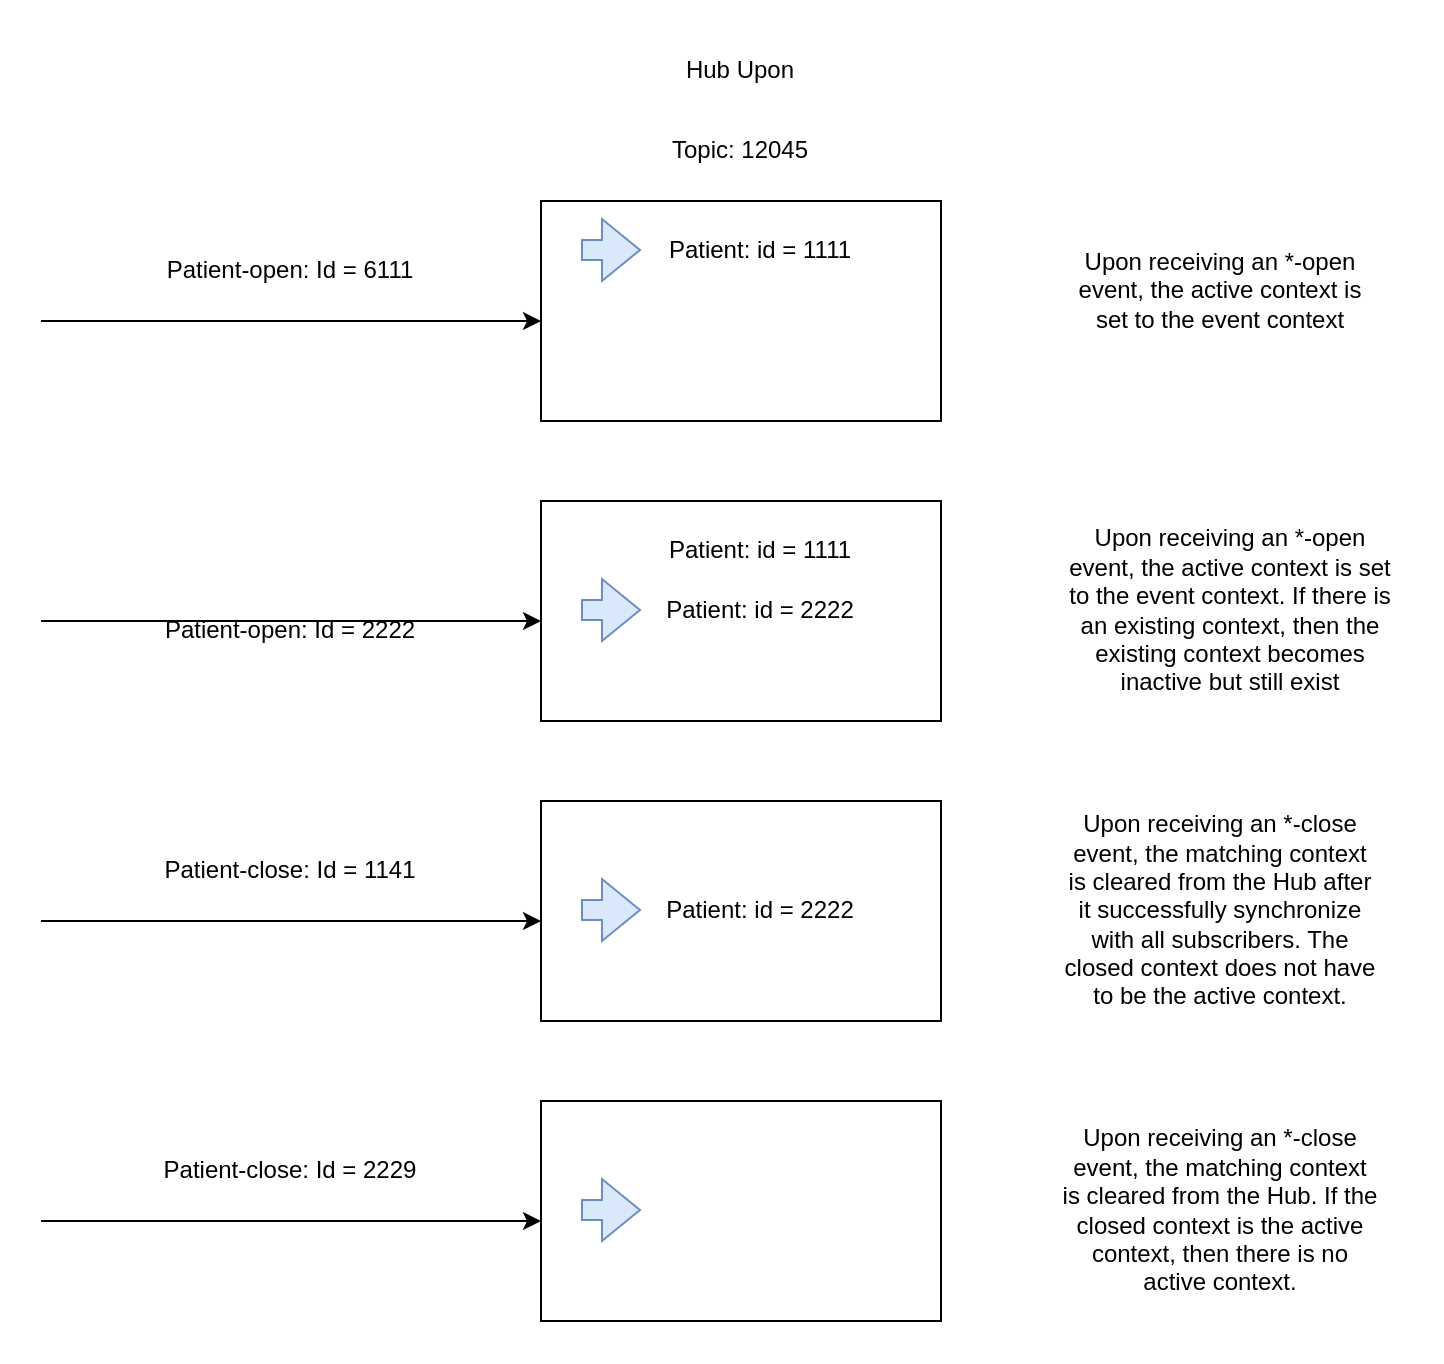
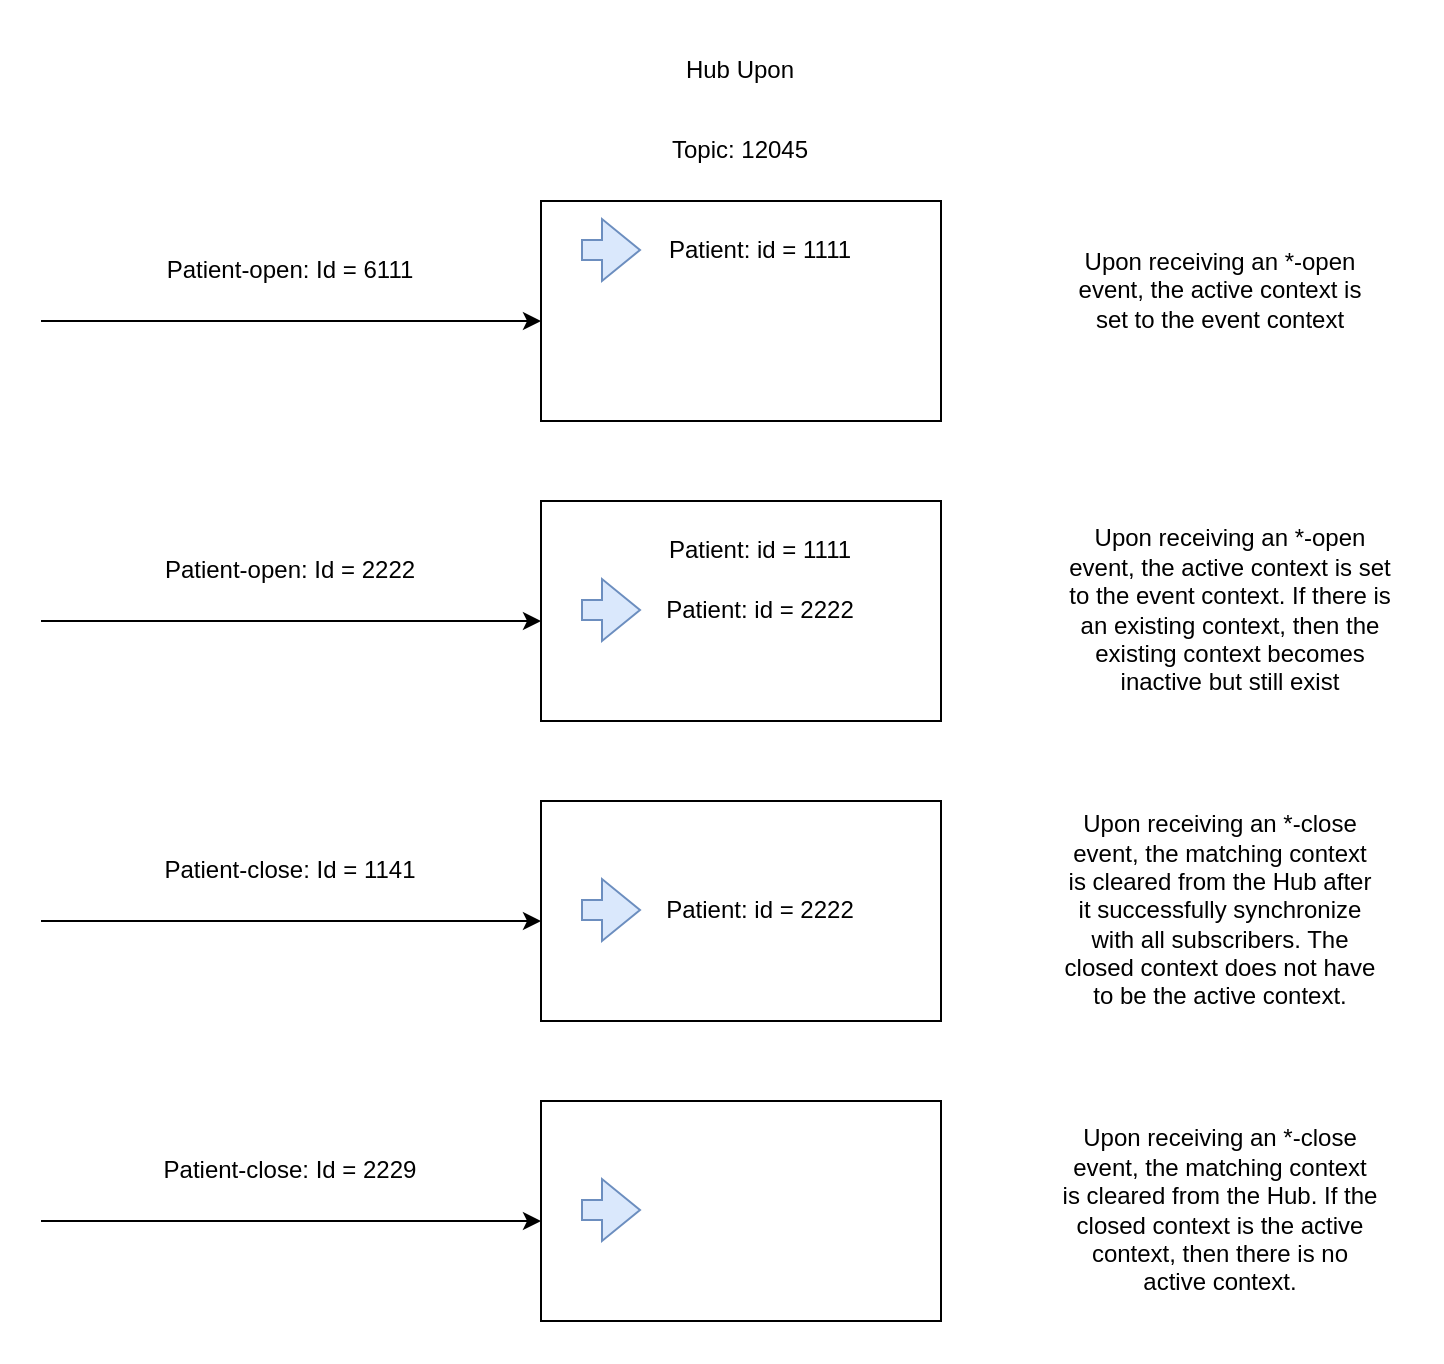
node "Patient-open: Id = 2222": moved (291, 631) -> (291, 571)
